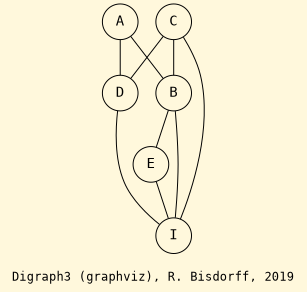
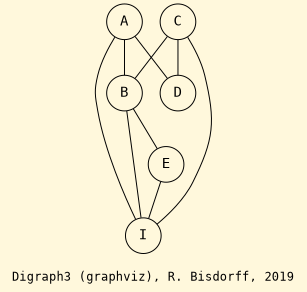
edge "D" -- "I": now "A" -- "I"
